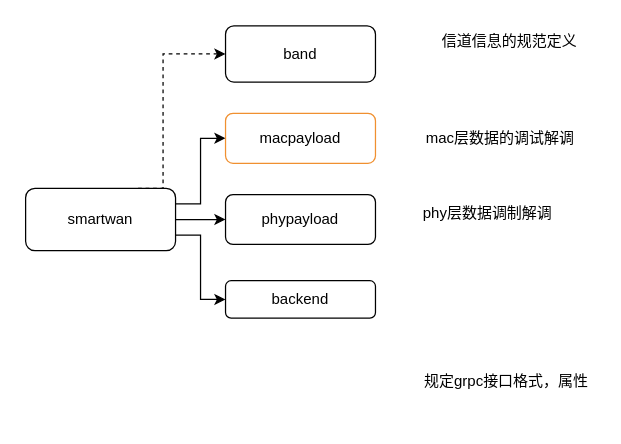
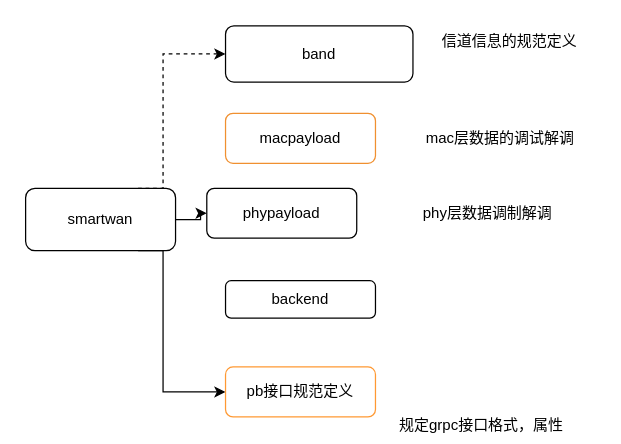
node "band": size 150x56 -> 188x56
edge "smartwan" -> "macpayload": removed
node "phypayload": moved (301, 219) -> (282, 213)
edge "smartwan" -> "backend": removed
edge "smartwan" -> "pb接口规范定义": added
node "规定grpc接口格式，属性": moved (507, 381) -> (482, 425)
node "pb接口规范定义": added
